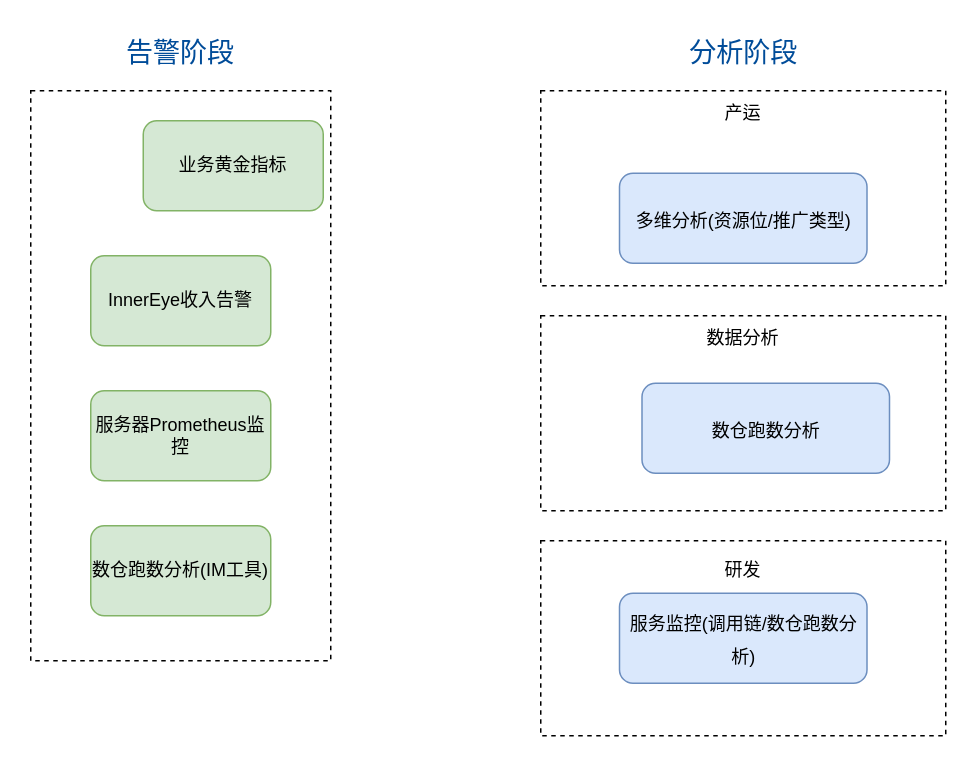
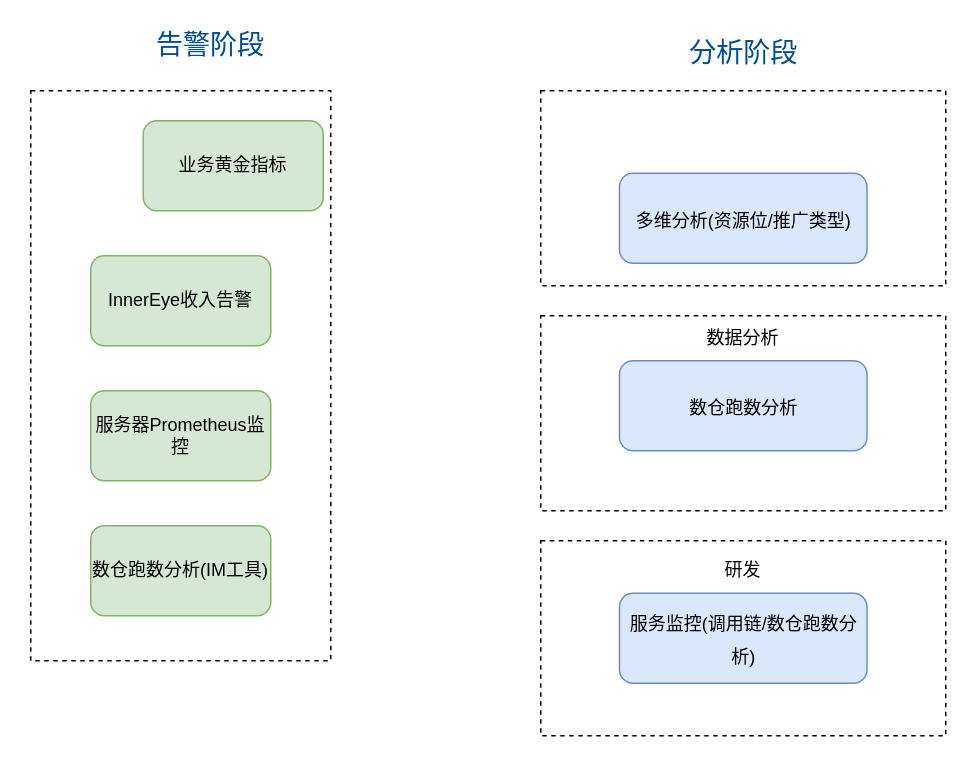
node "告警阶段": moved (181, 53) -> (211, 46)
node "产运": removed
node "数仓跑数分析": moved (766, 428) -> (743, 406)
